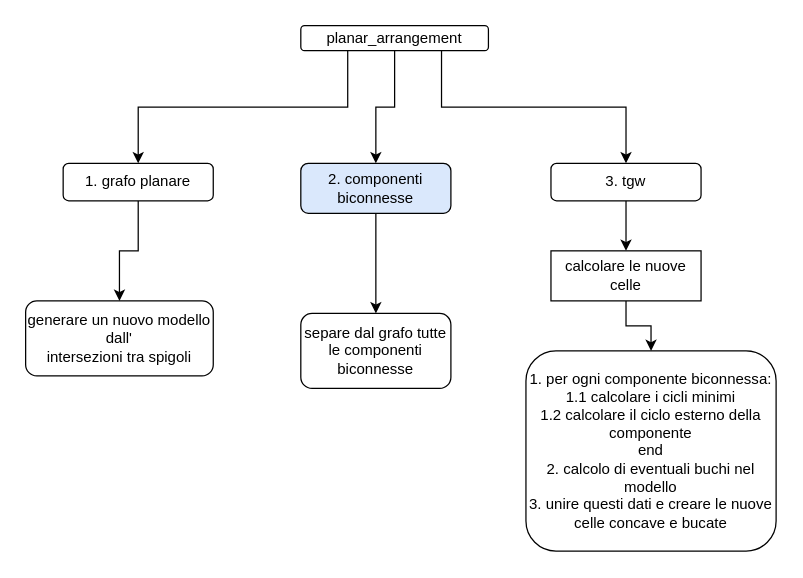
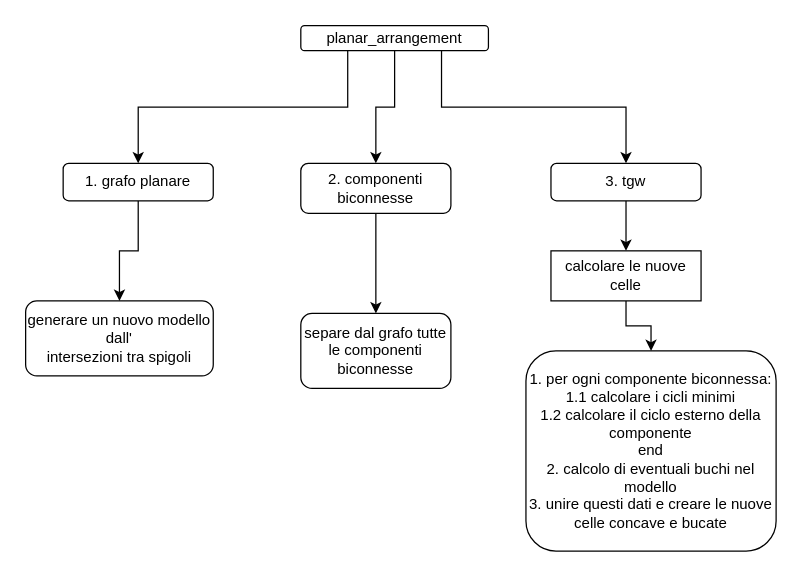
node "2. componenti biconnesse": fillcolor #dae8fc -> #ffffff
